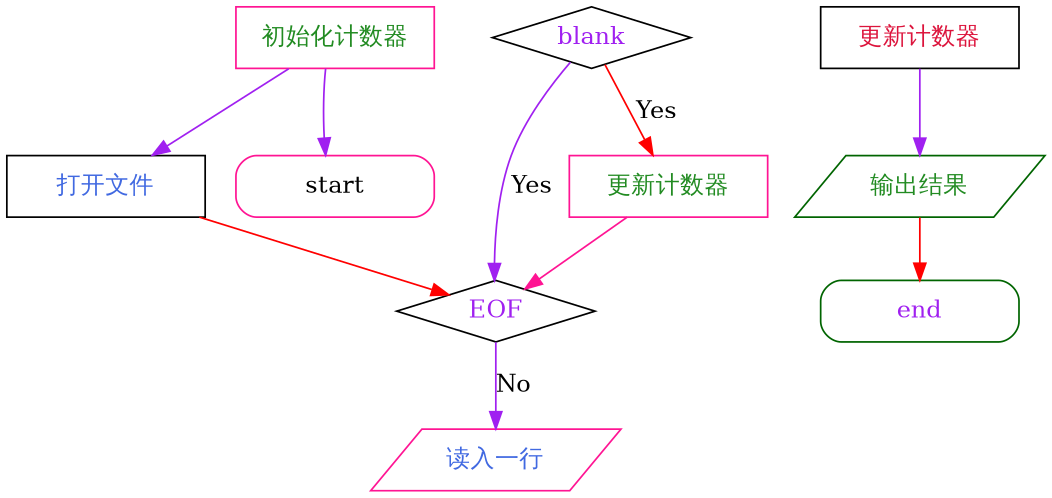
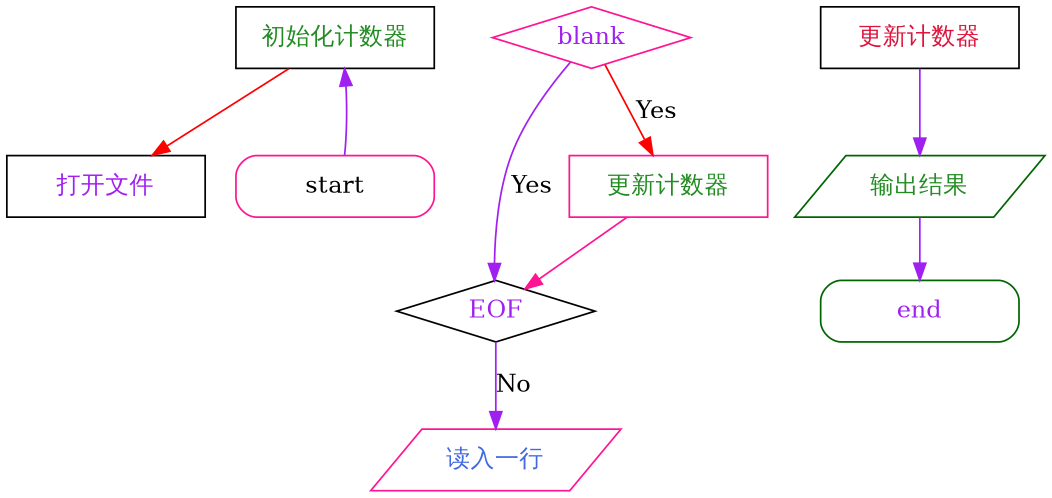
node "初始化计数器": color deeppink -> black
node "blank": color black -> deeppink
edge "初始化计数器" -> "start": reversed
edge "初始化计数器" -> "打开文件": color purple -> red
node "打开文件": fontcolor royalblue -> purple
edge "输出结果" -> "end": color red -> purple
edge "打开文件" -> "EOF": removed
